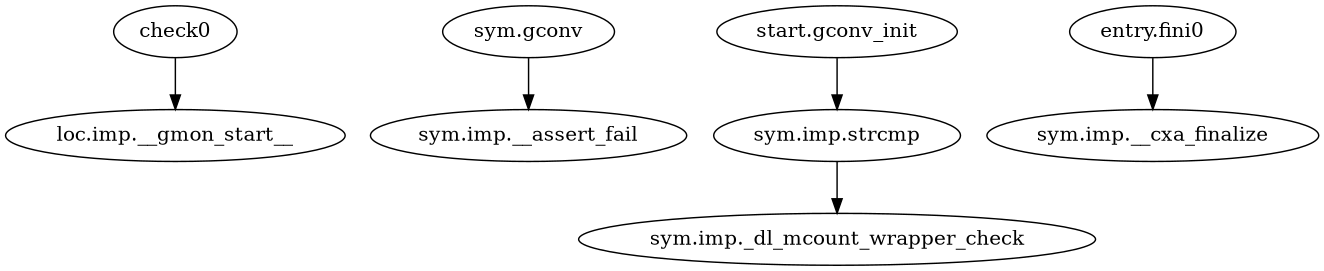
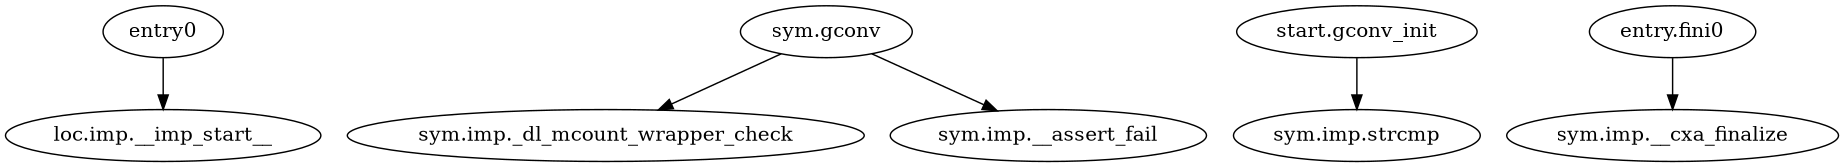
node "check0": label "check0" -> "entry0"
node "loc.imp.__gmon_start__": label "loc.imp.__gmon_start__" -> "loc.imp.__imp_start__"
edge "sym.imp.strcmp" -> "sym.imp._dl_mcount_wrapper_check": now "sym.gconv" -> "sym.imp._dl_mcount_wrapper_check"
